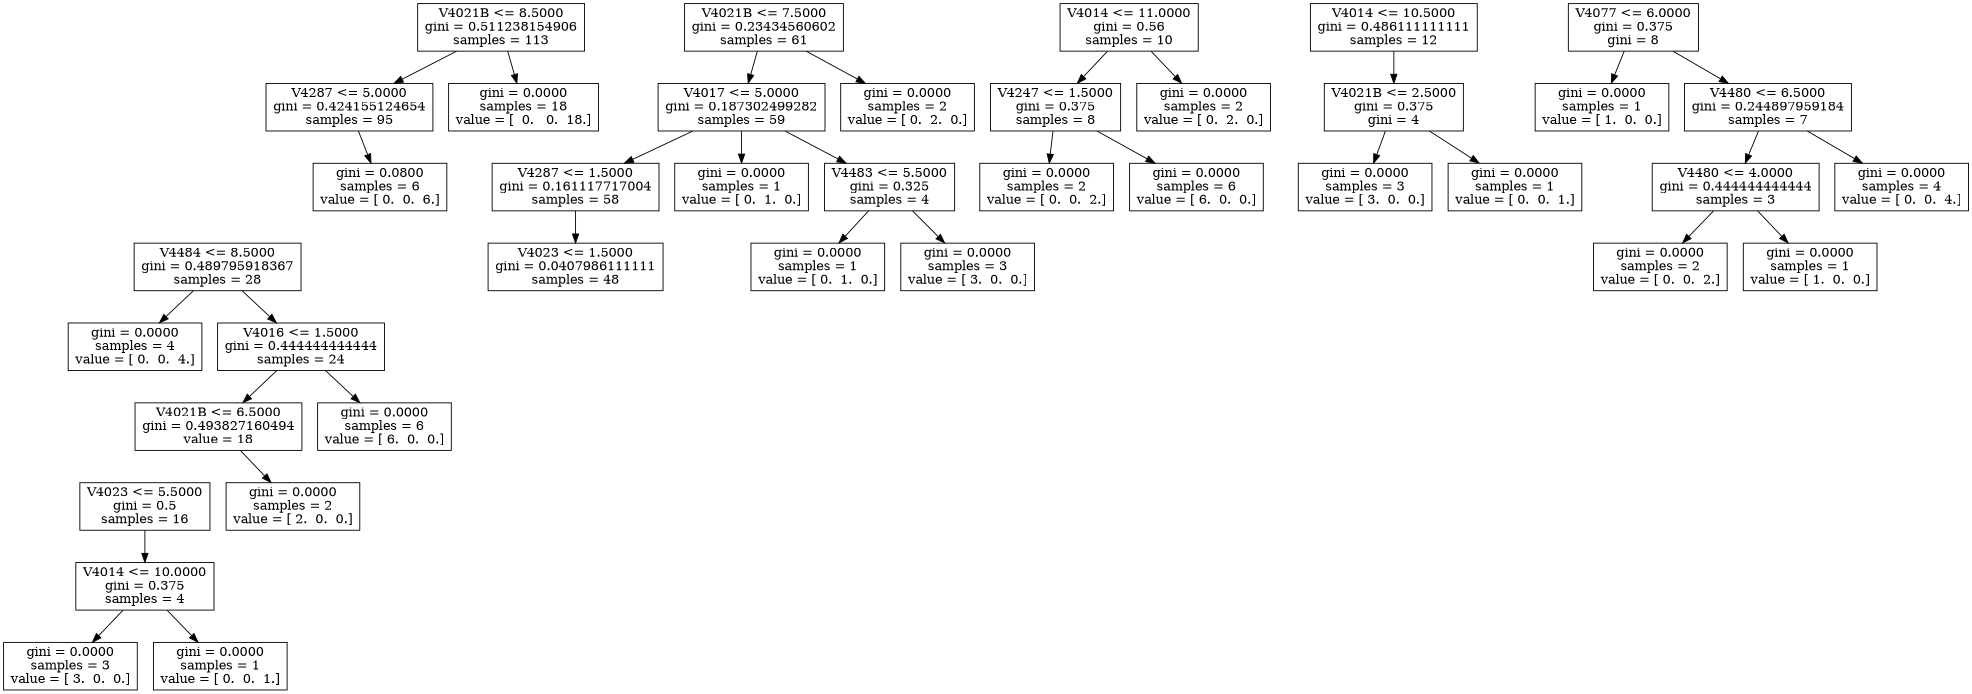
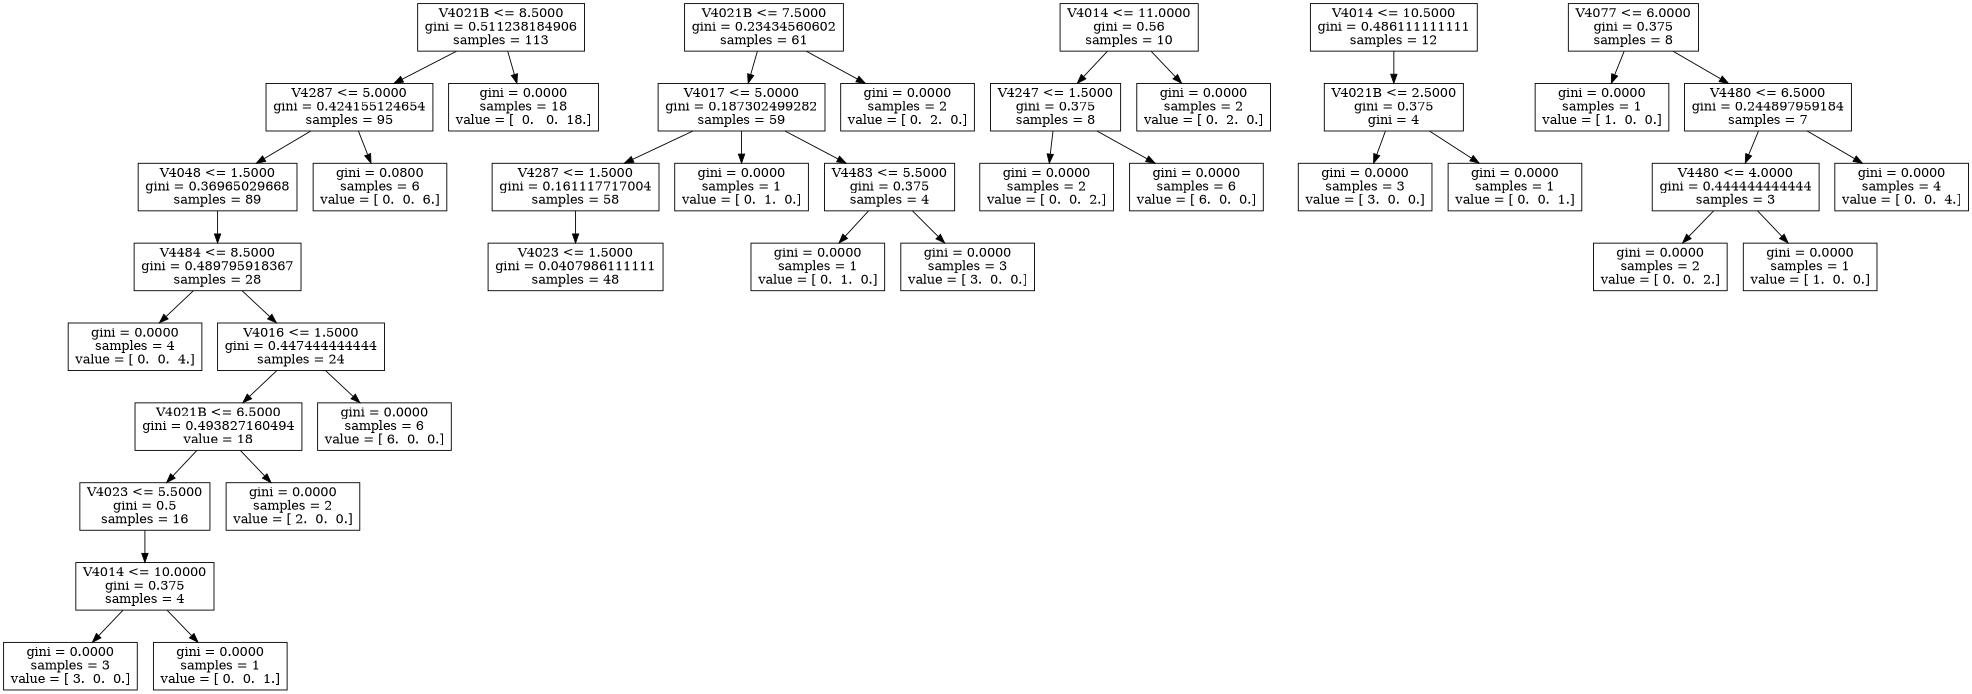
node "V4021B <= 8.5000 gini = 0.511238154906 samples = 113": label "V4021B <= 8.5000 gini = 0.511238154906 samples = 113" -> "V4021B <= 8.5000 gini = 0.511238184906 samples = 113"
node "V4077 <= 6.0000 gini = 0.375 gini = 8": label "V4077 <= 6.0000 gini = 0.375 gini = 8" -> "V4077 <= 6.0000 gini = 0.375 samples = 8"
node "V4048 <= 1.5000 gini = 0.36965029668 samples = 89": added
node "V4483 <= 5.5000 gini = 0.325 samples = 4": label "V4483 <= 5.5000 gini = 0.325 samples = 4" -> "V4483 <= 5.5000 gini = 0.375 samples = 4"
node "V4016 <= 1.5000 gini = 0.444444444444 samples = 24": label "V4016 <= 1.5000 gini = 0.444444444444 samples = 24" -> "V4016 <= 1.5000 gini = 0.447444444444 samples = 24"
edge "V4021B <= 6.5000 gini = 0.493827160494 value = 18" -> "V4023 <= 5.5000 gini = 0.5 samples = 16": added
